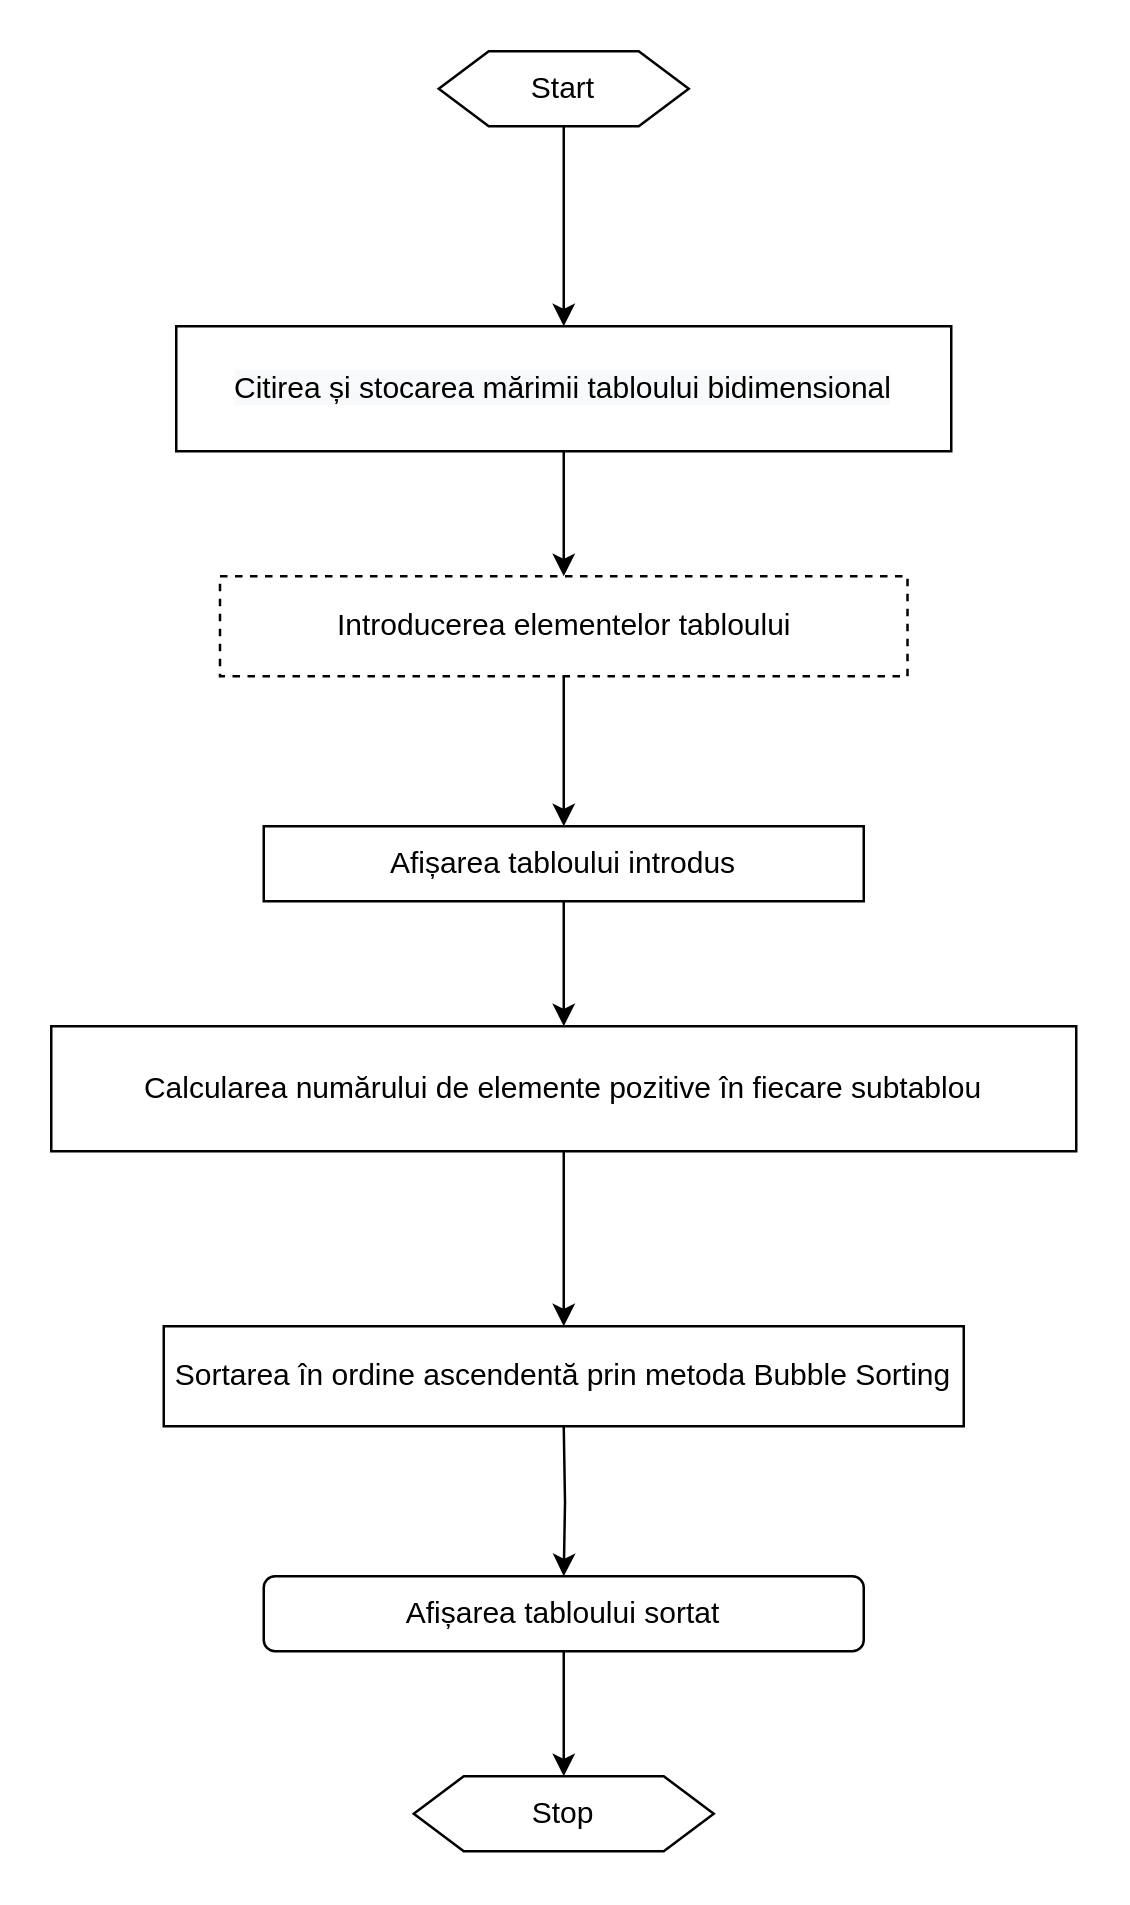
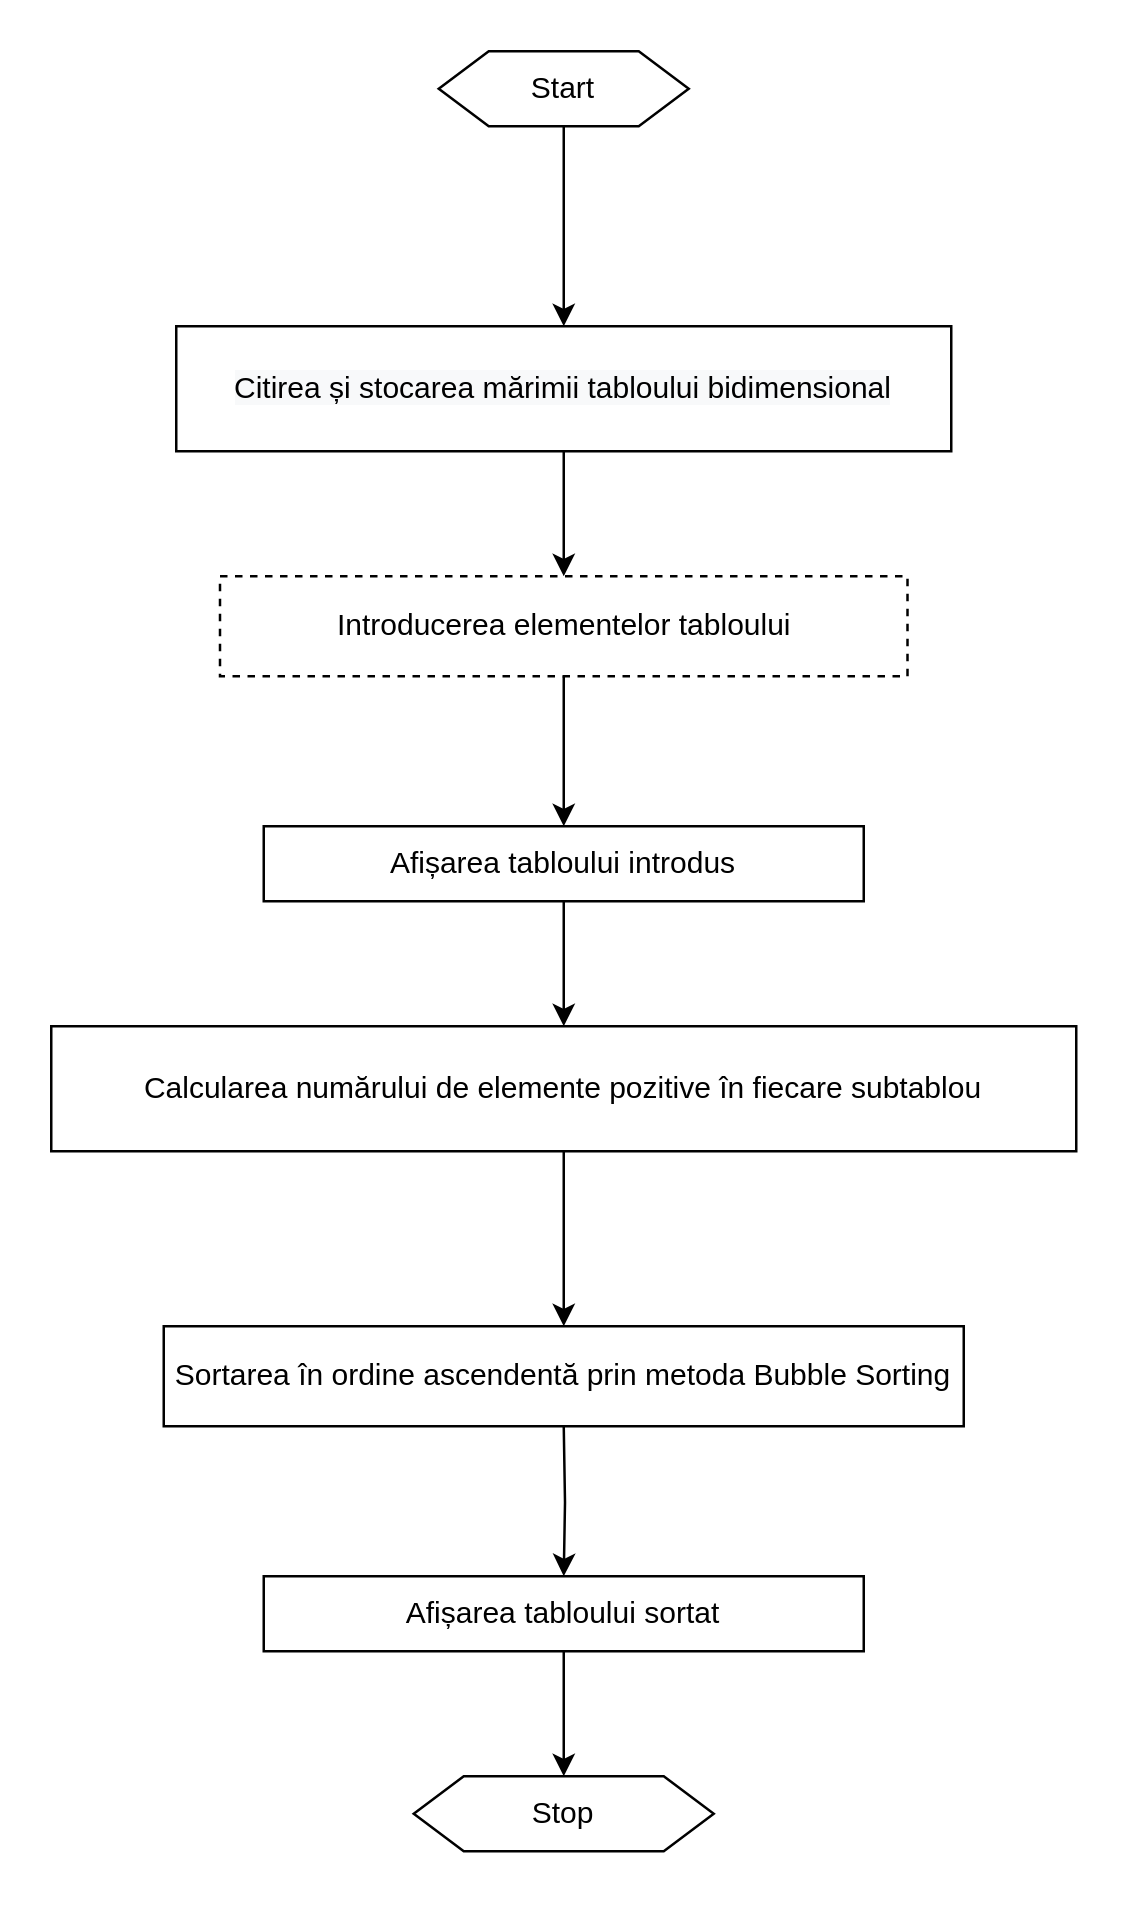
node "Afișarea tabloului sortat": shape rounded rectangle -> rectangle
